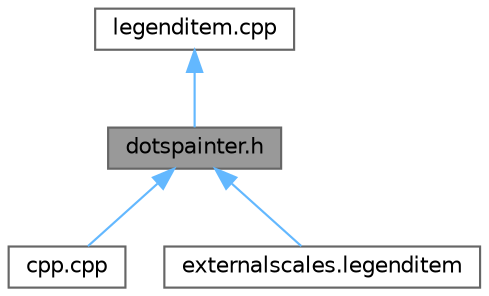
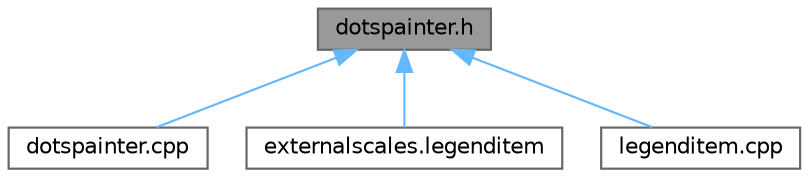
edge "dotspainter.h" -> "legenditem.cpp": reversed
node "cpp.cpp": label "cpp.cpp" -> "dotspainter.cpp"
